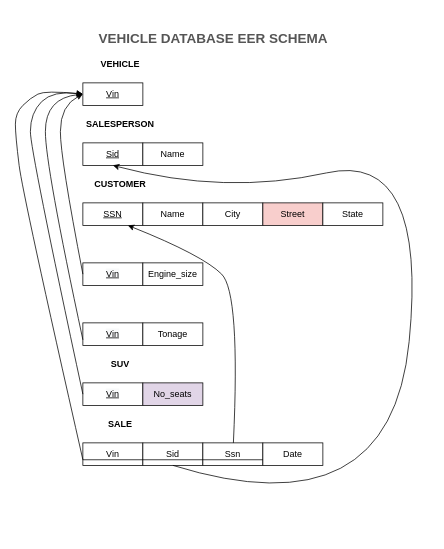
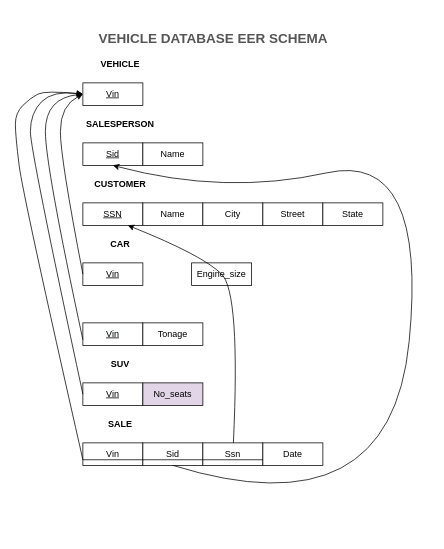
node "Street": fillcolor #f8cecc -> #ffffff
node "CAR": added
node "Engine_size": moved (173, 274) -> (222, 274)
